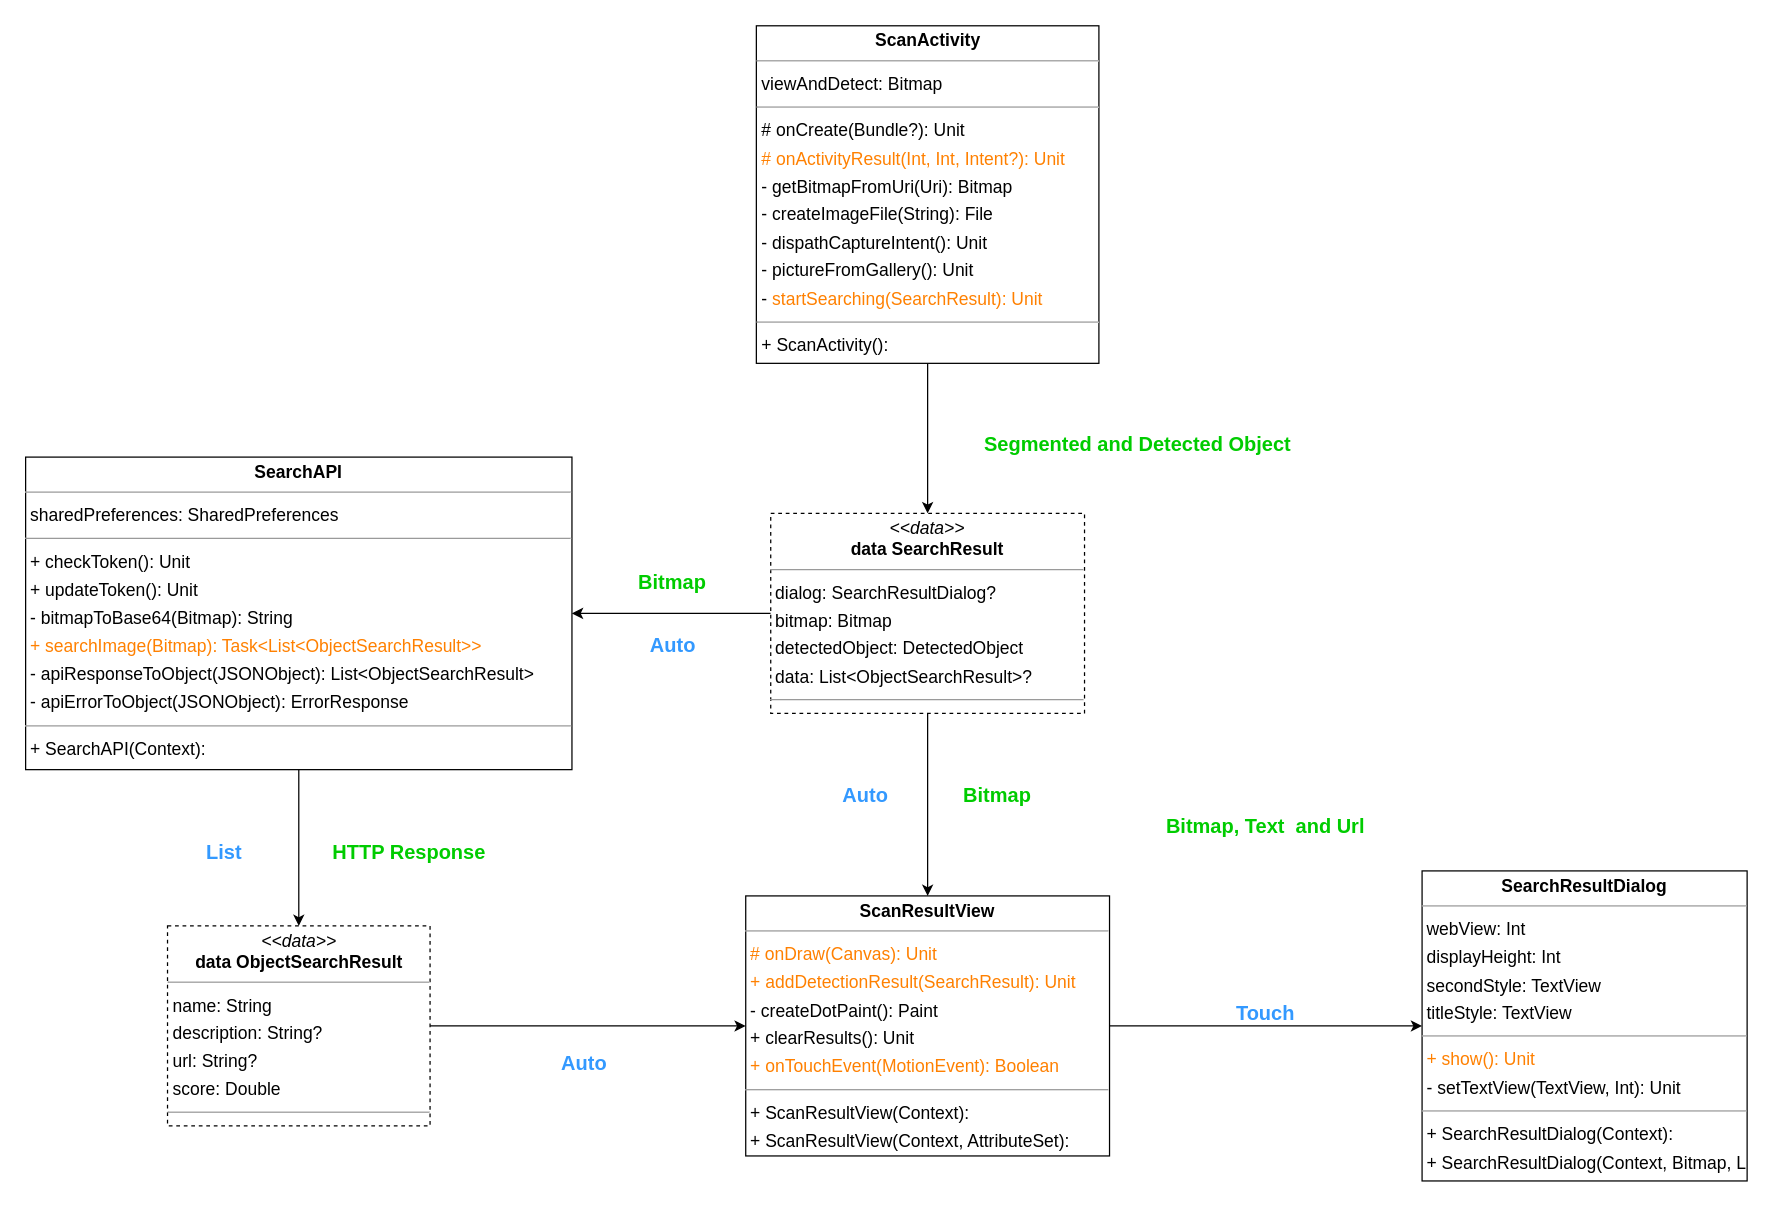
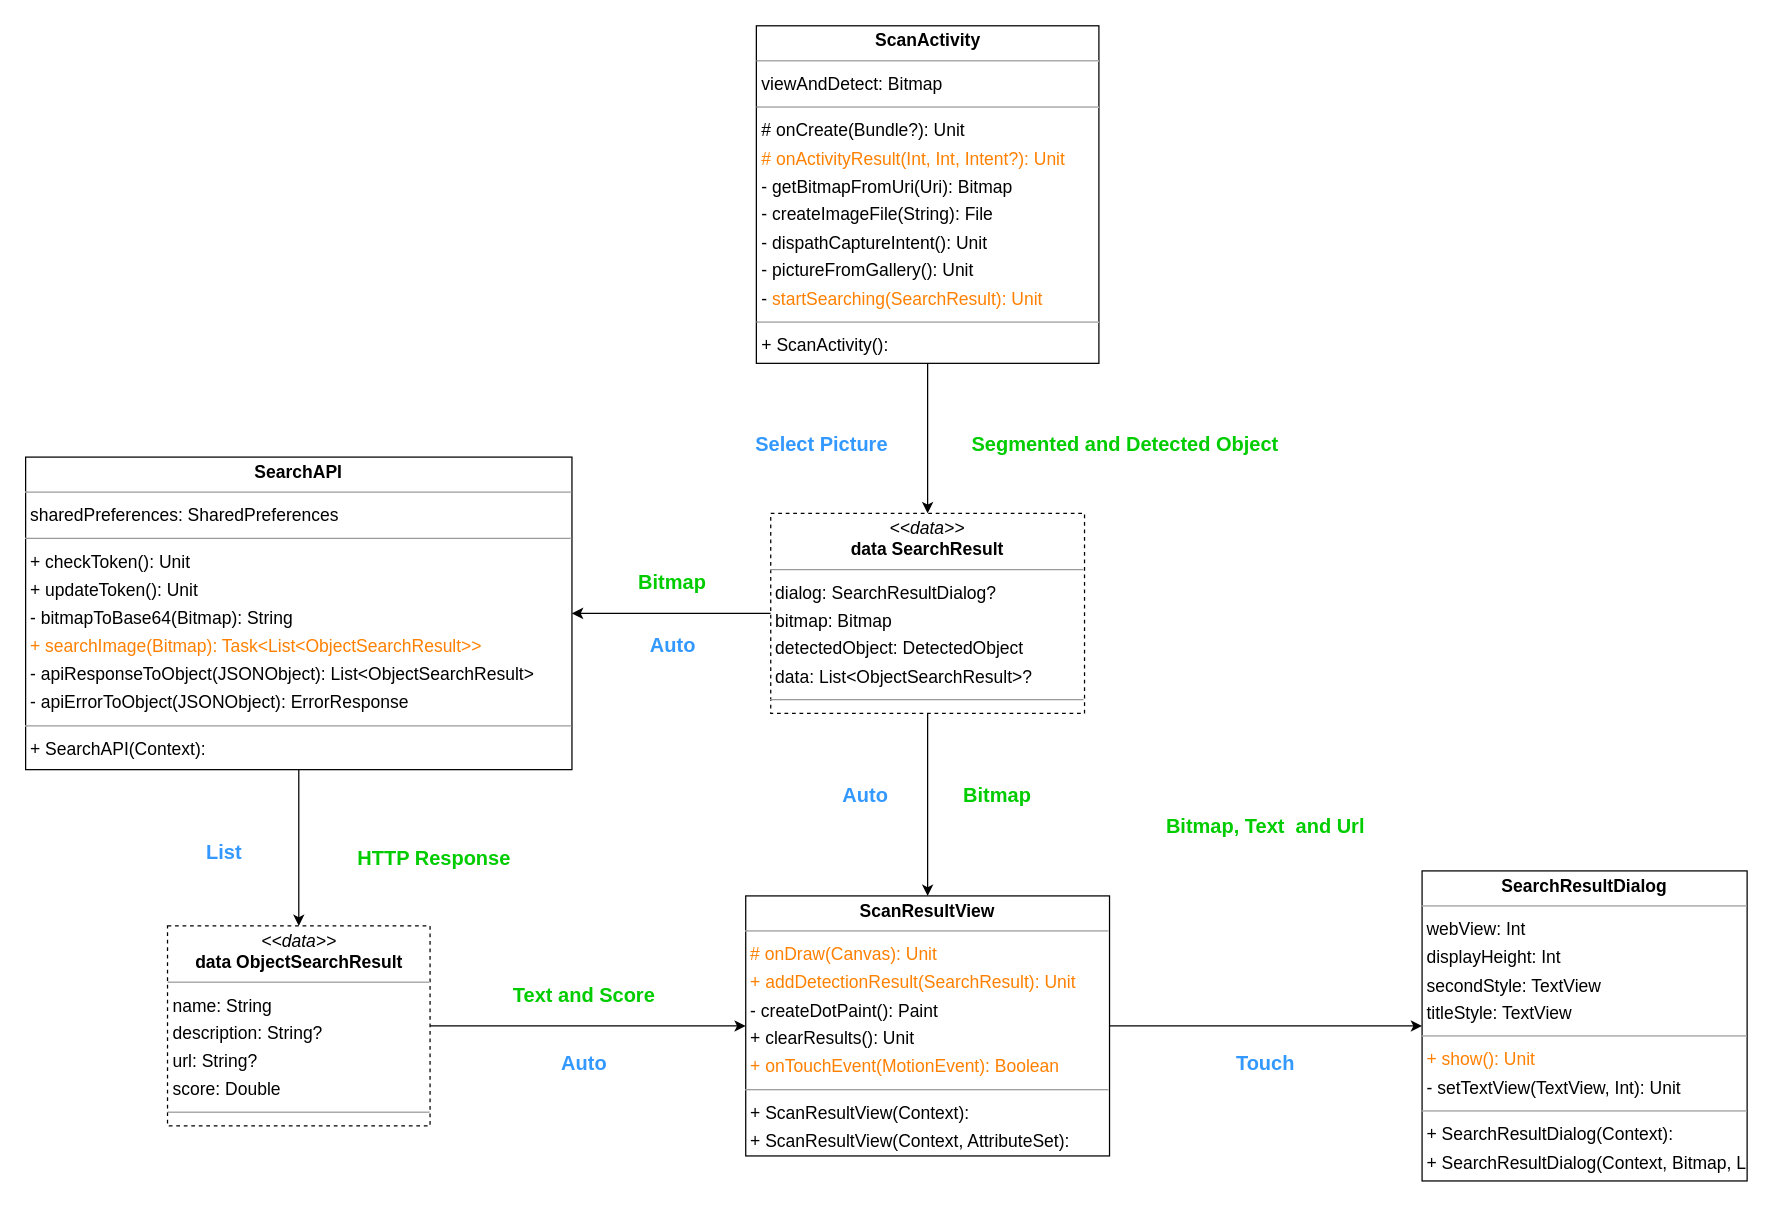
node "Select Picture": added
node "Segmented and Detected Object": moved (1141, 444) -> (1128, 444)
node "HTTP Response": moved (409, 852) -> (434, 858)
node "Text and Score": added
node "Touch": moved (1266, 1013) -> (1266, 1063)
